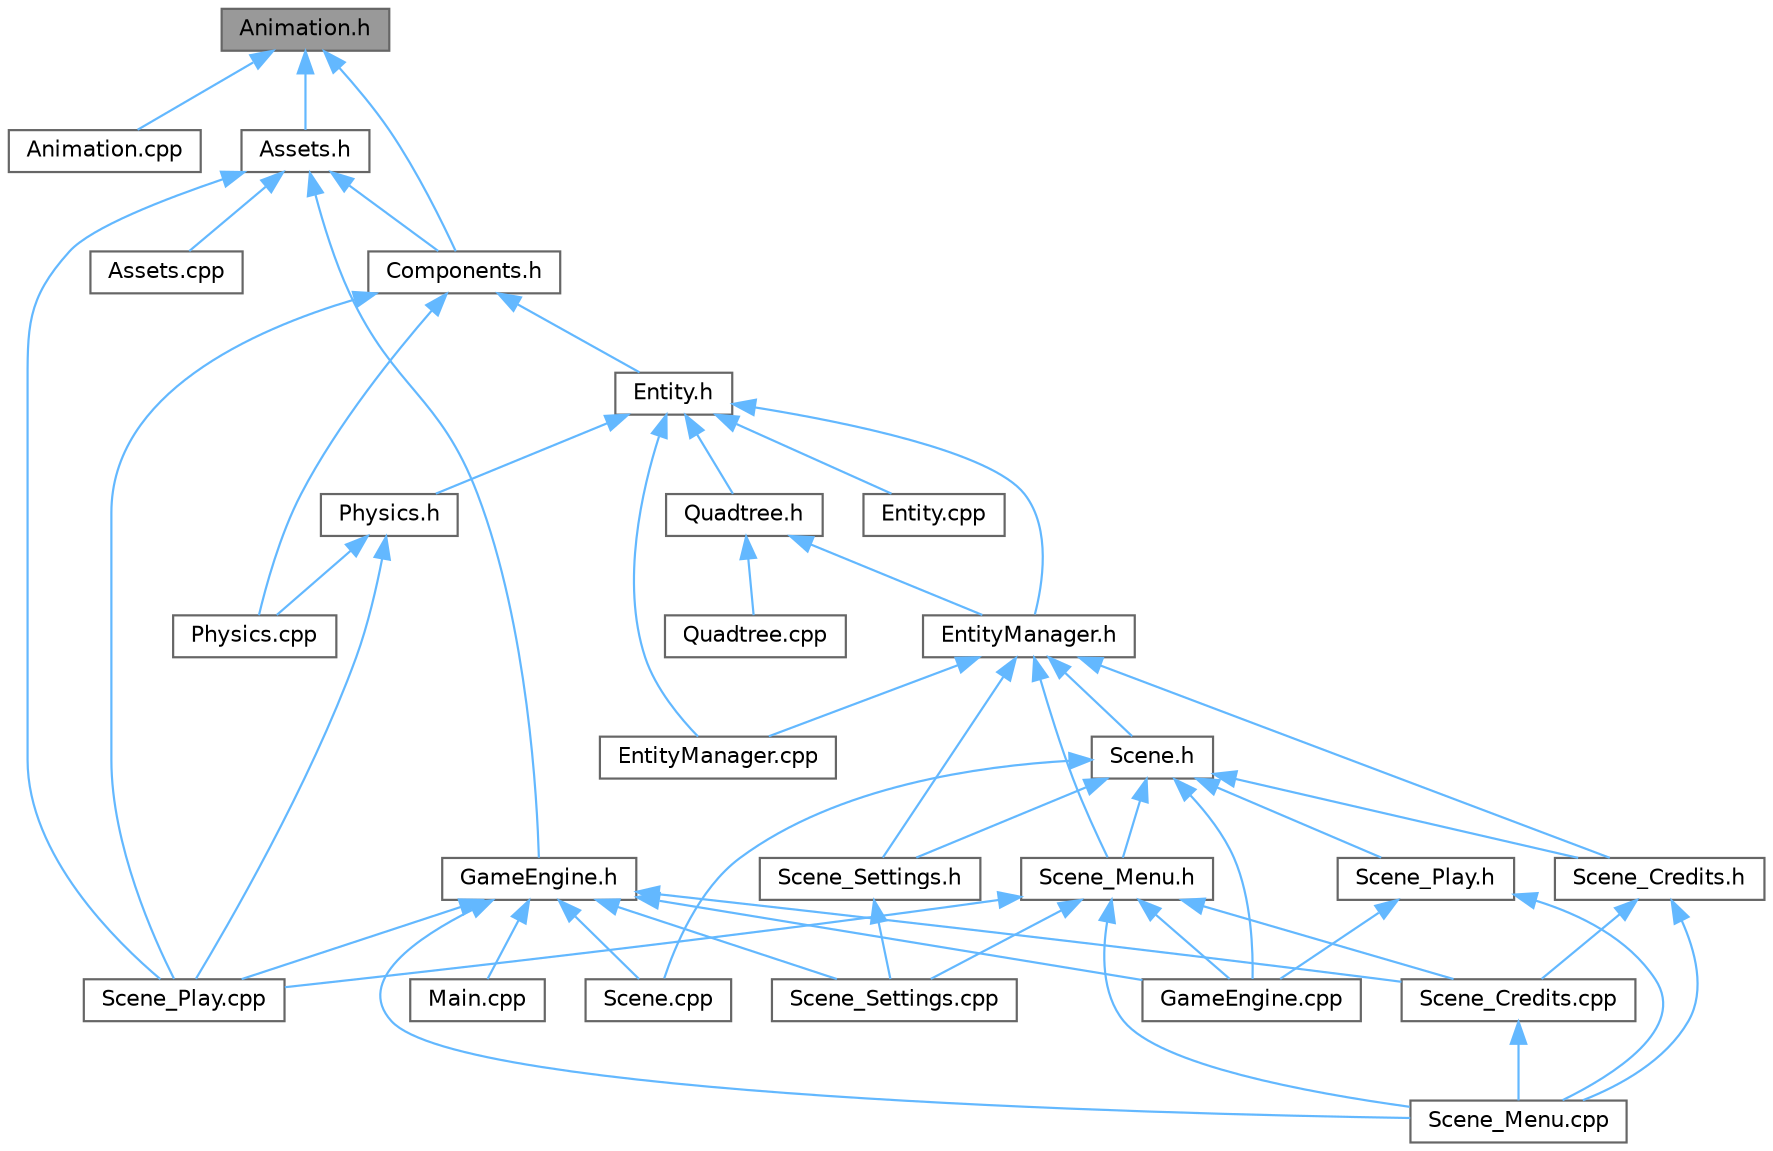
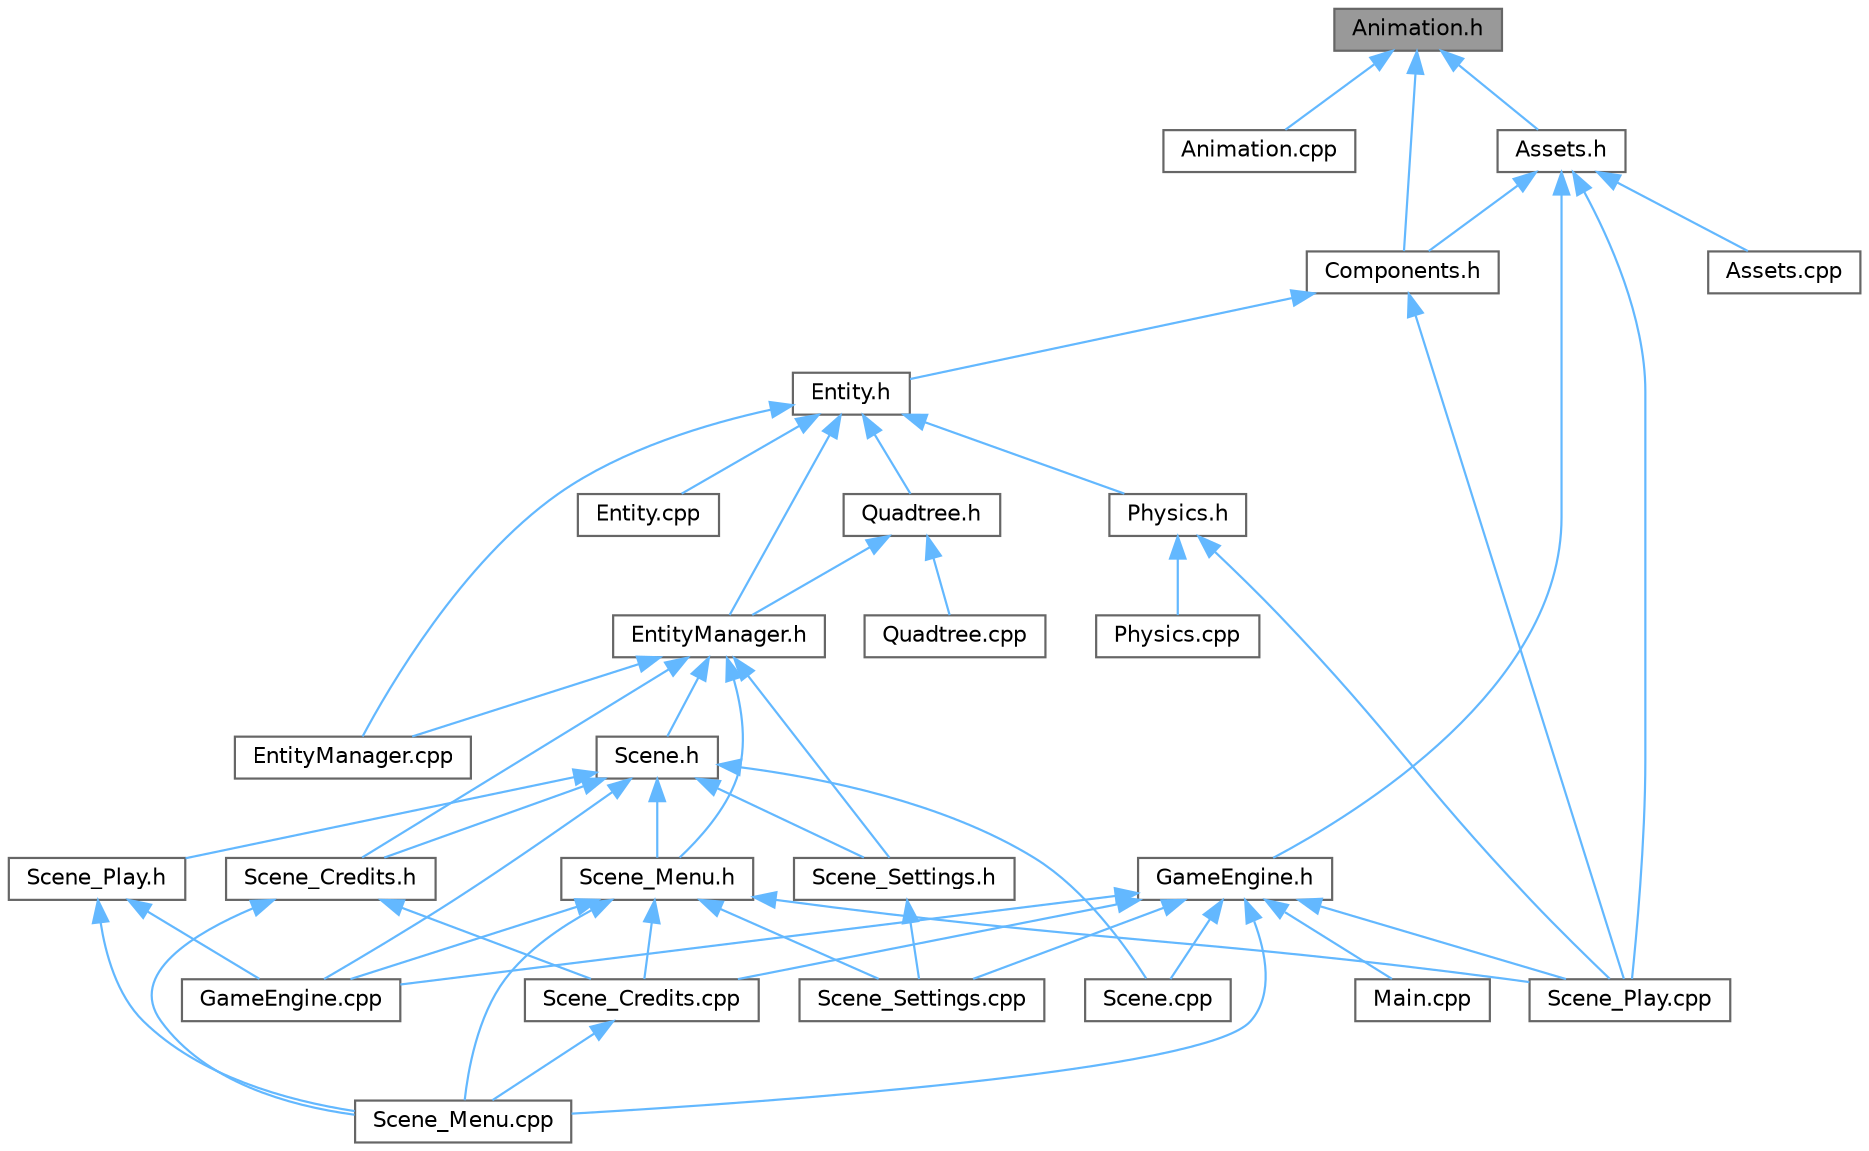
edge "Physics.cpp" -> "Components.h": removed
